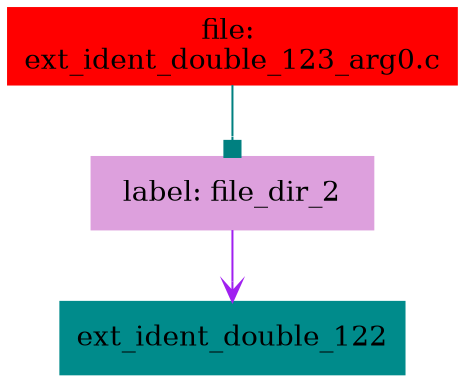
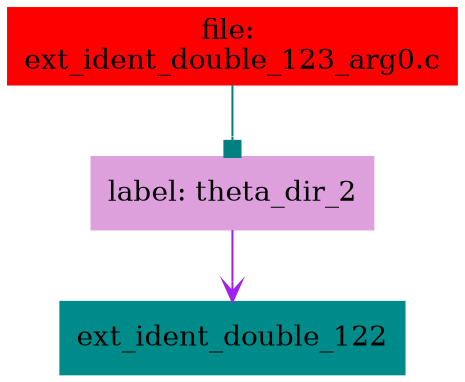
node "label: file_dir_2": label "label: file_dir_2" -> "label: theta_dir_2"
